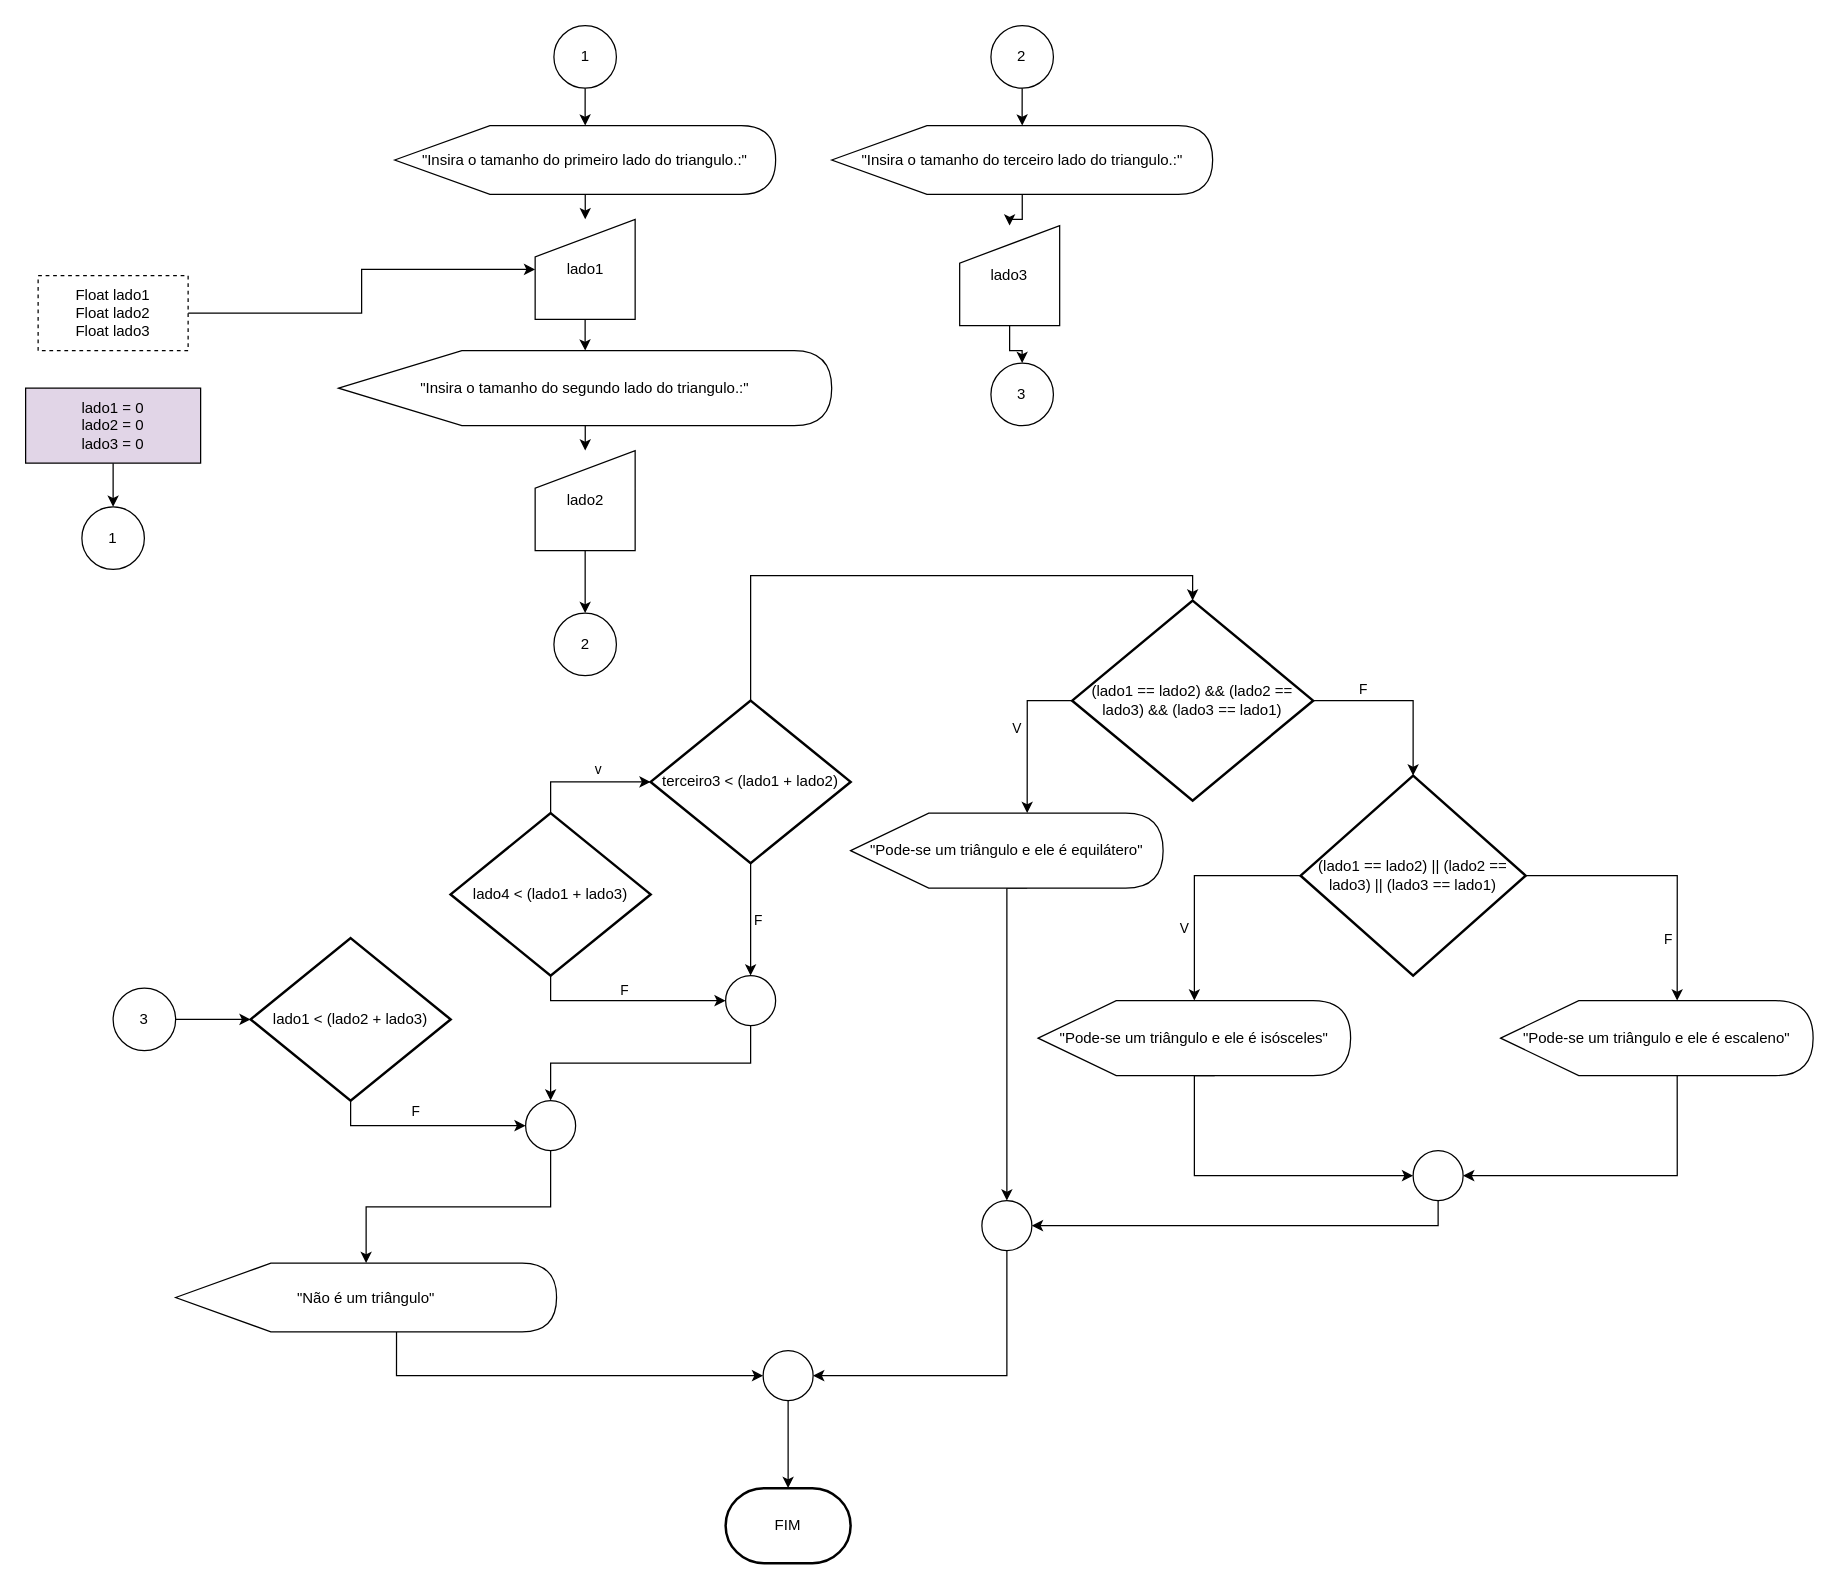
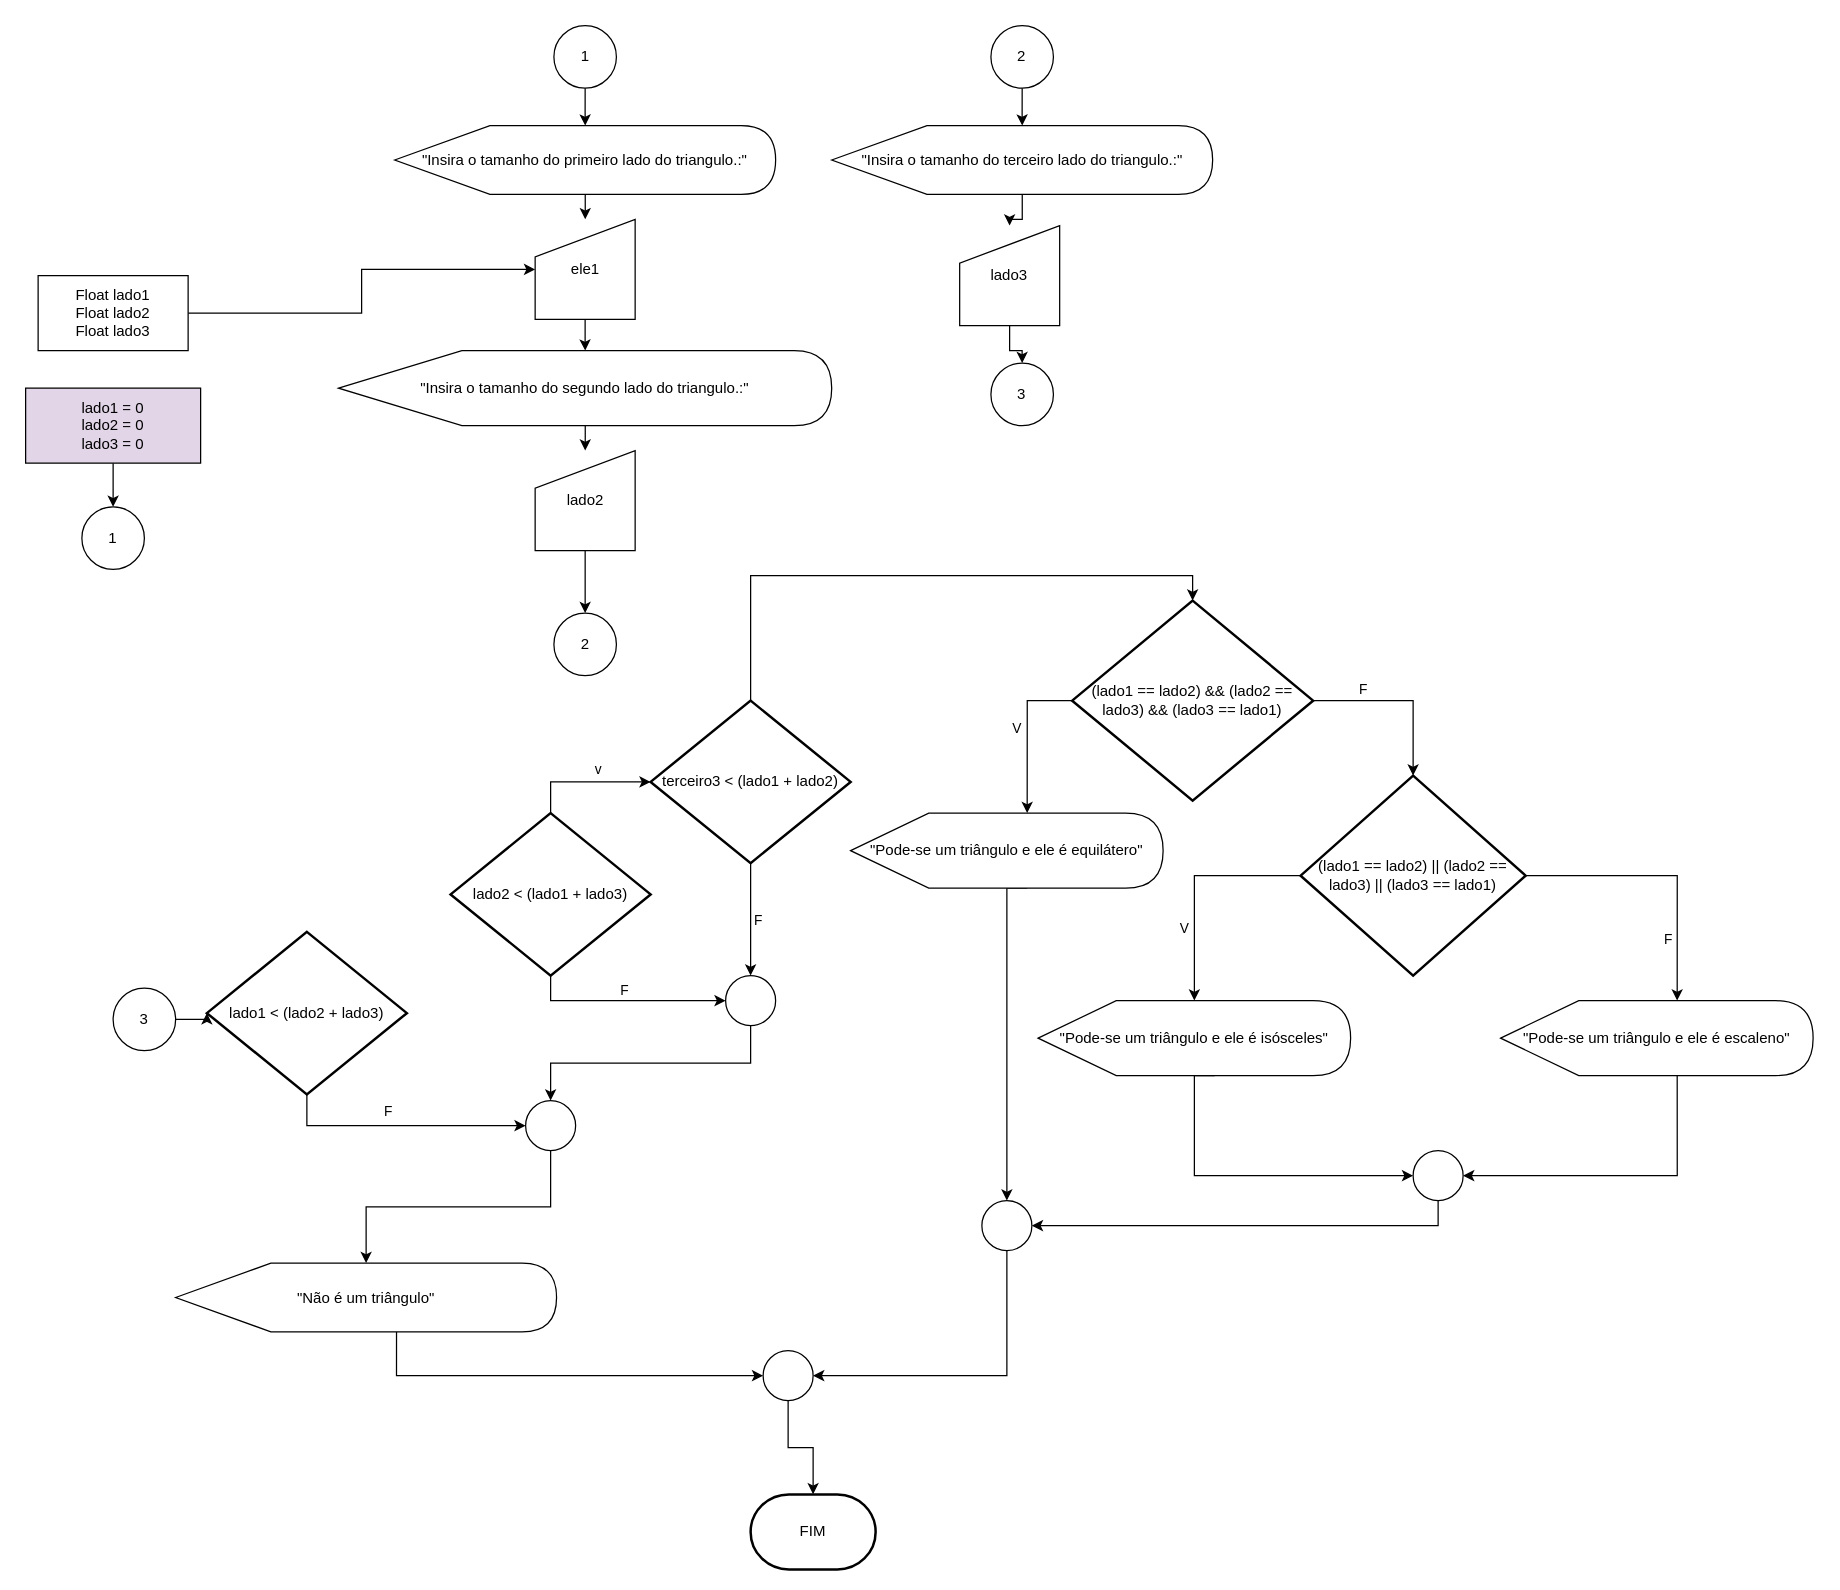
node "lado1": label "lado1" -> "ele1"
node "Float lado1 Float lado2 Float lado3": style dashed -> solid
node "lado4 < (lado1 + lado3)": label "lado4 < (lado1 + lado3)" -> "lado2 < (lado1 + lado3)"
node "lado1 < (lado2 + lado3)": moved (351, 1019) -> (307, 1013)
node "FIM": moved (788, 1526) -> (813, 1532)
